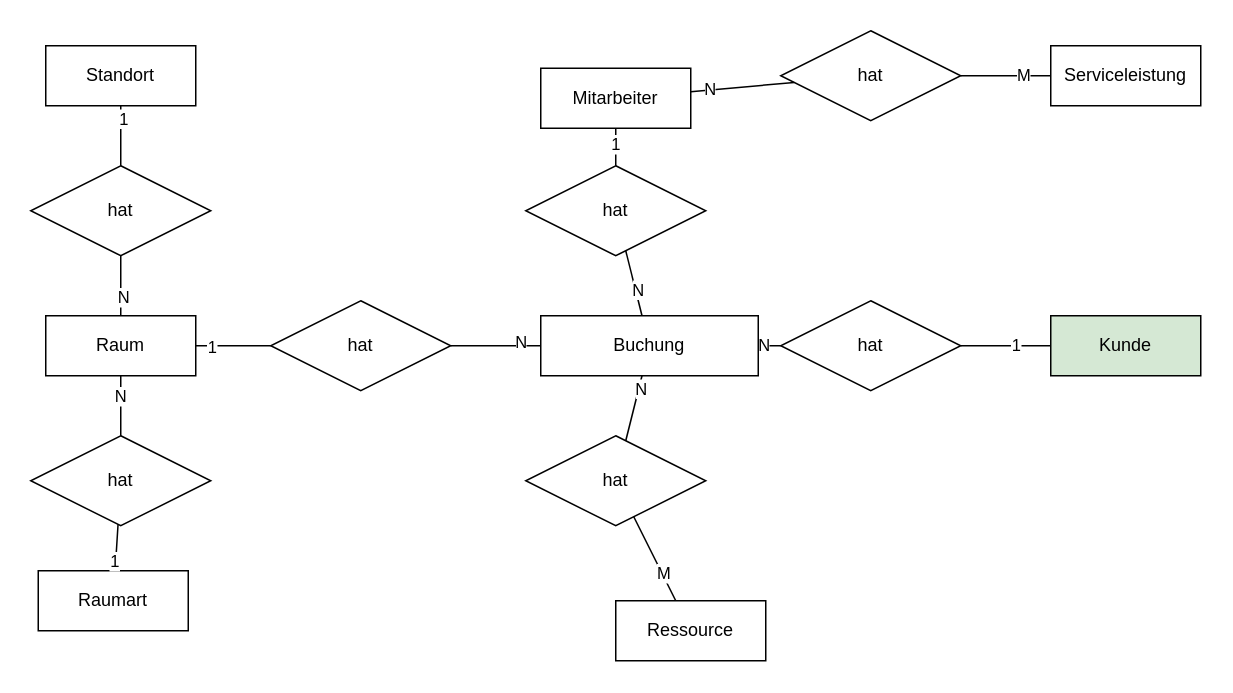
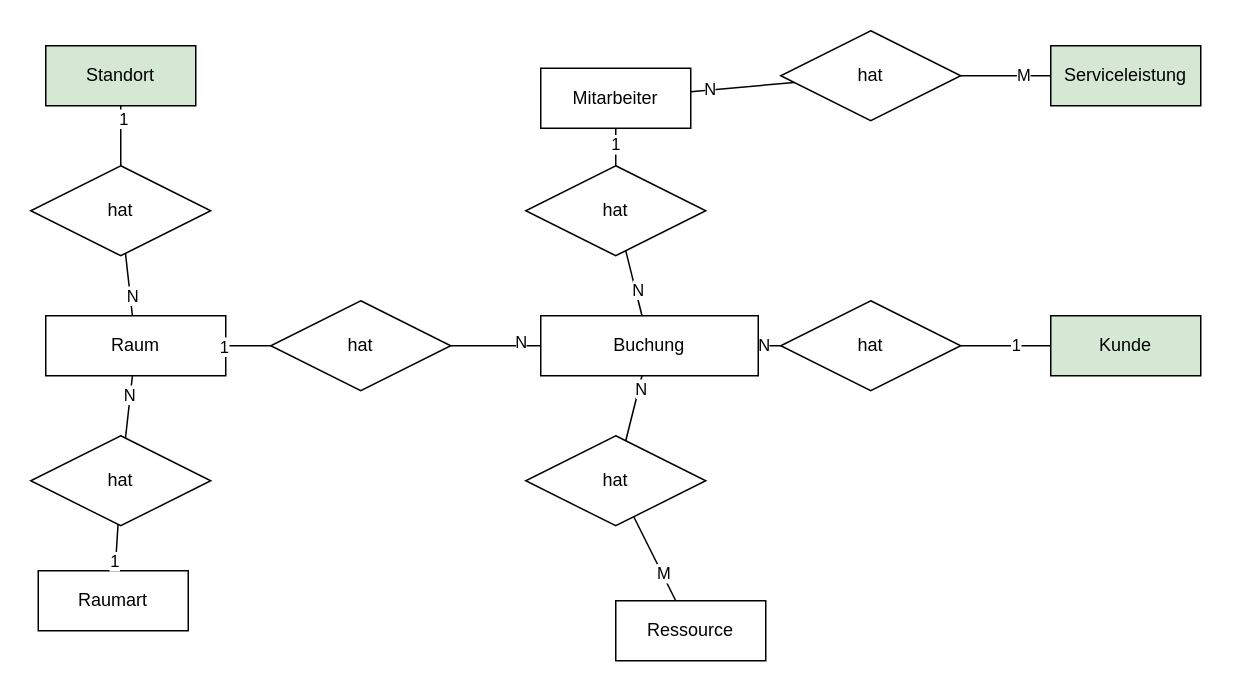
node "Standort": fillcolor #ffffff -> #d5e8d4
node "Serviceleistung": fillcolor #ffffff -> #d5e8d4
node "Raum": size 150x60 -> 180x60
